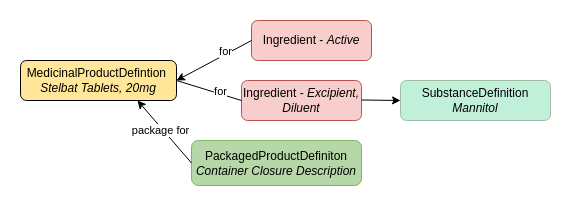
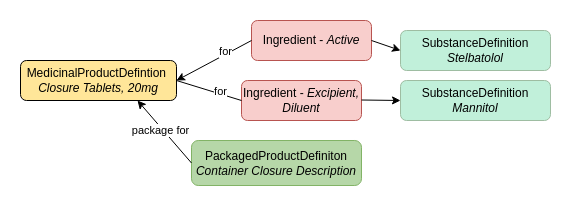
edge "Ingredient - Active" -> "SubstanceDefinition Stelbatolol": added
node "SubstanceDefinition Stelbatolol": added
node "MedicinalProductDefintion Stelbat Tablets, 20mg": label "MedicinalProductDefintion Stelbat Tablets, 20mg" -> "MedicinalProductDefintion Closure Tablets, 20mg"
